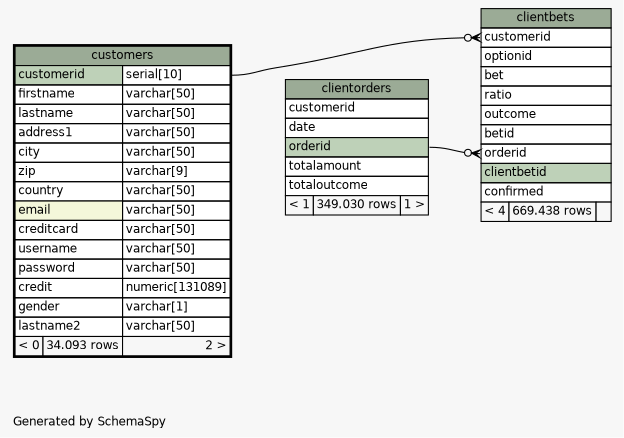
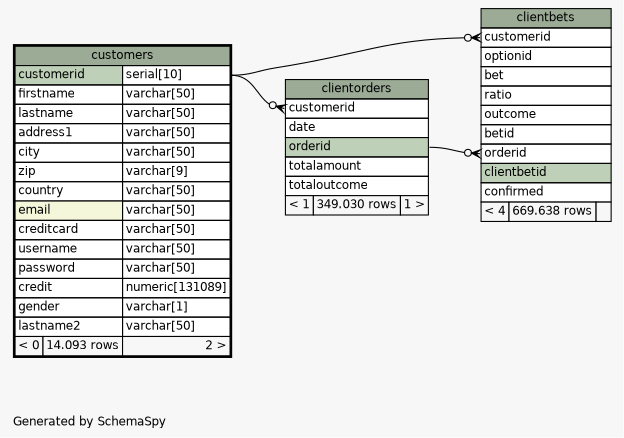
edge "customers" -> "clientorders": added
node "clientbets": text "669.438 rows" -> "669.638 rows"
node "customers": text "34.093 rows" -> "14.093 rows"
